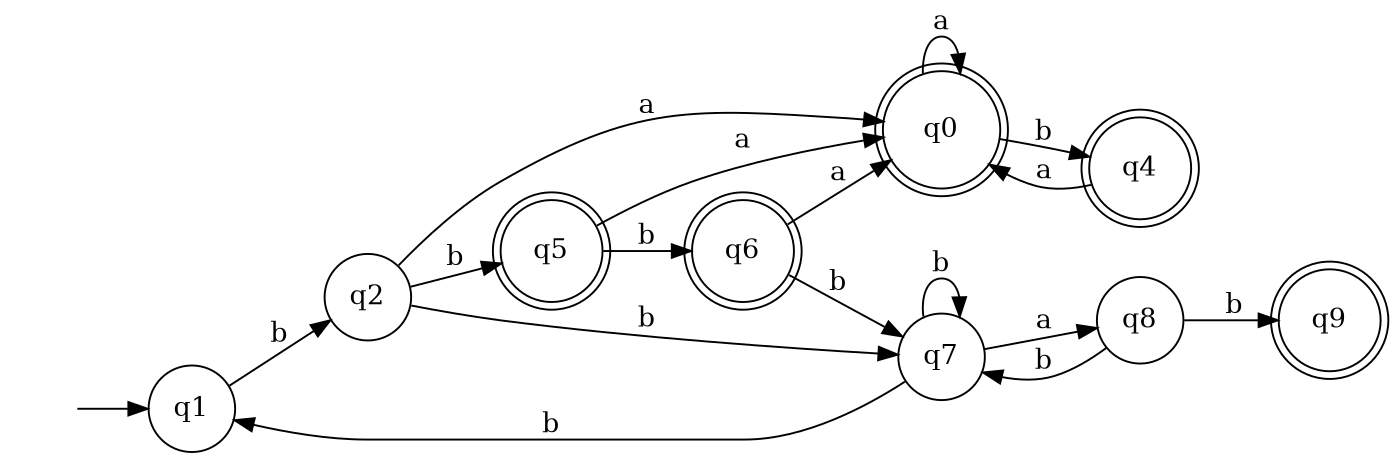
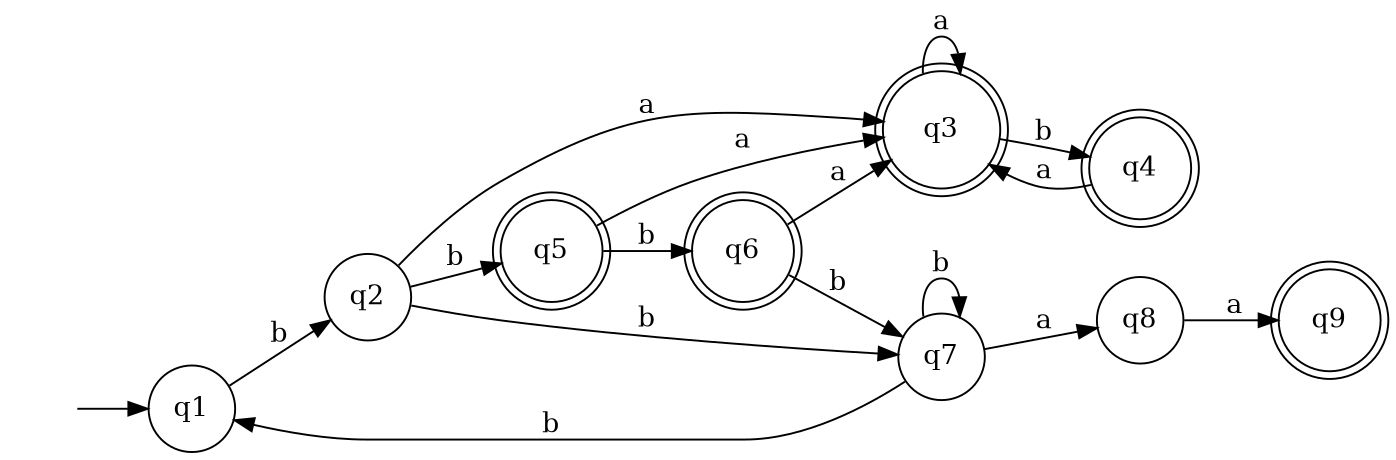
node "q0": label "q0" -> "q3"
edge "q8" -> "q9": label "b" -> "a"
edge "q8" -> "q7": removed, label "b"
